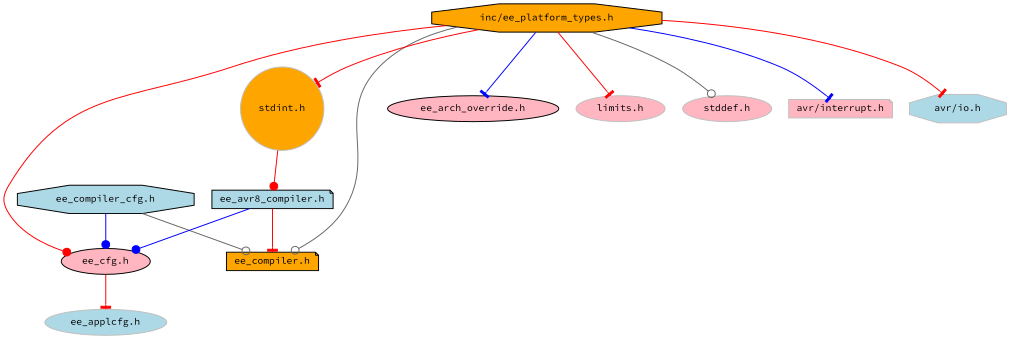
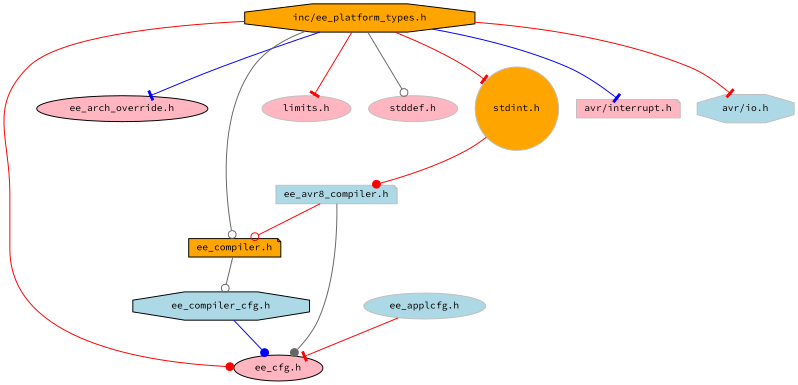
node "ee_avr8_compiler.h": color black -> grey75
edge "ee_avr8_compiler.h" -> "ee_cfg.h": color blue -> gray40
edge "ee_avr8_compiler.h" -> "ee_compiler.h": arrowhead tee -> odot
edge "ee_compiler_cfg.h" -> "ee_compiler.h": reversed
edge "ee_cfg.h" -> "ee_applcfg.h": reversed
